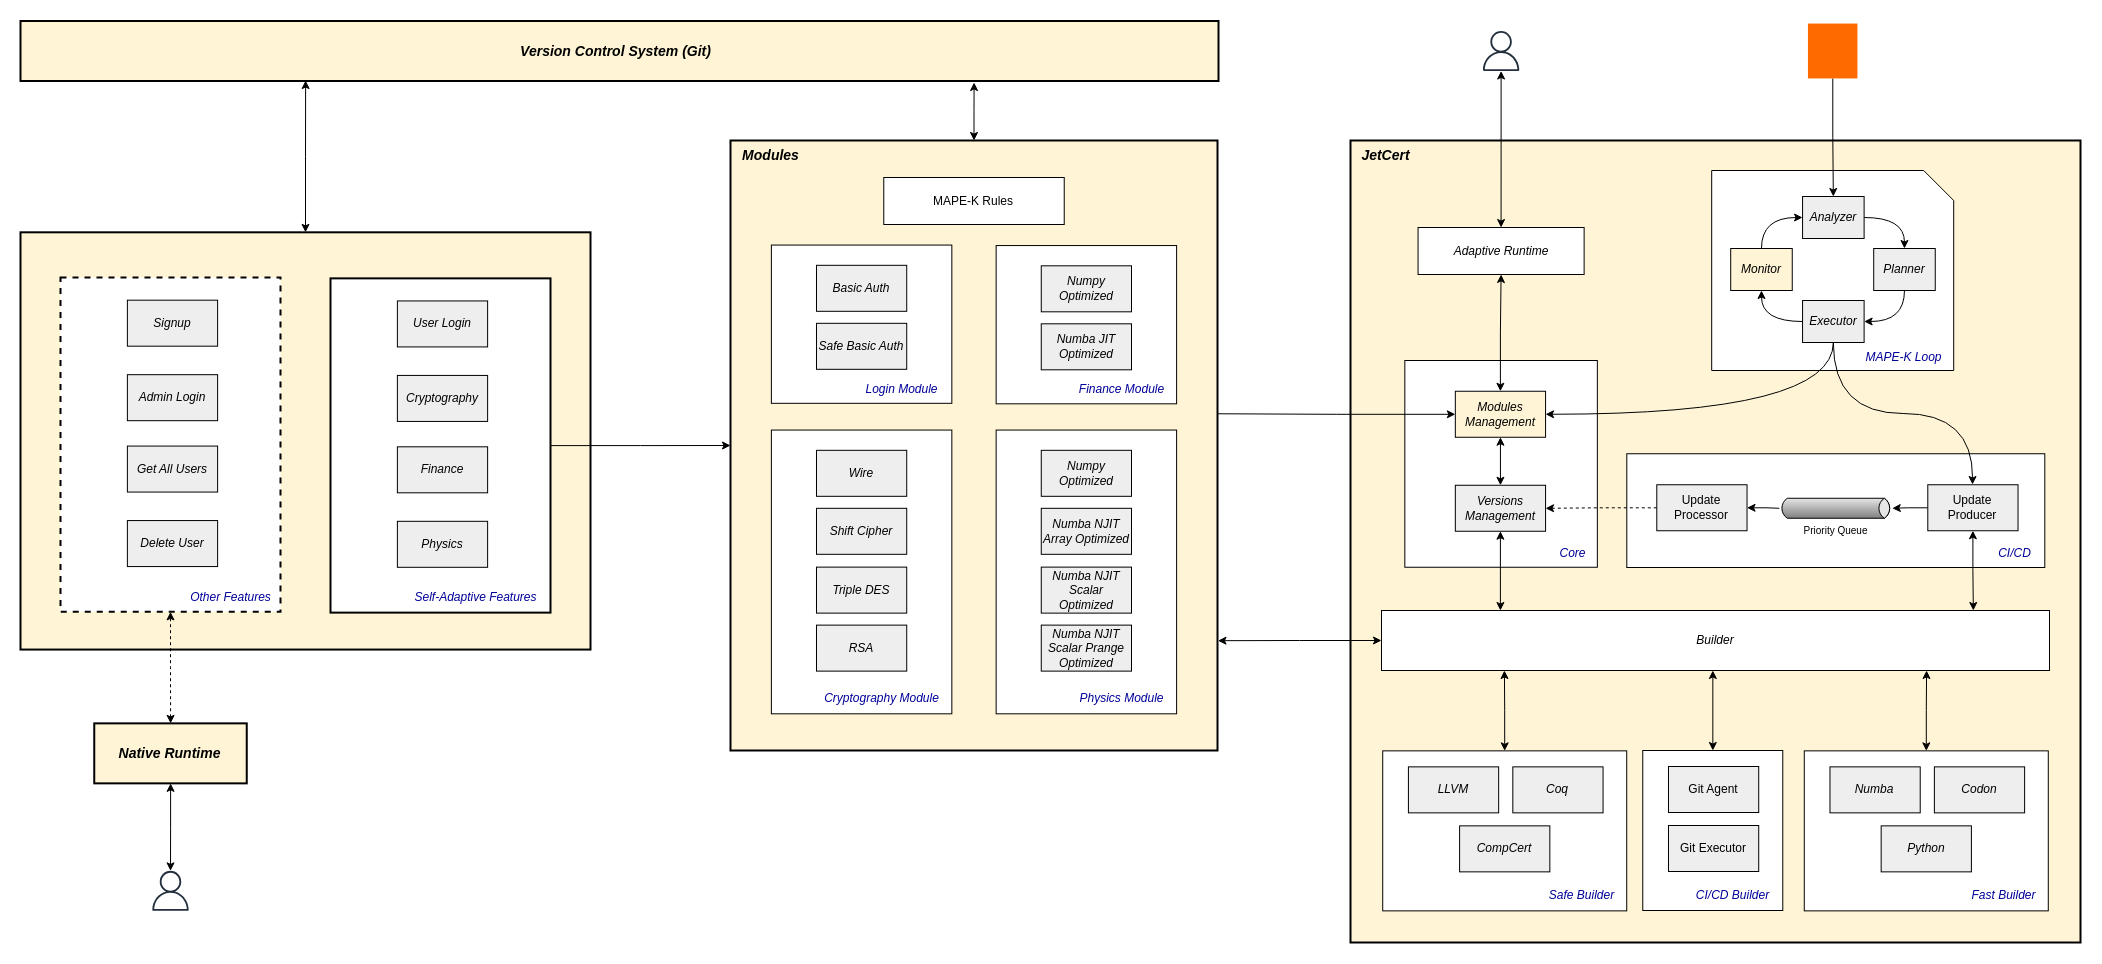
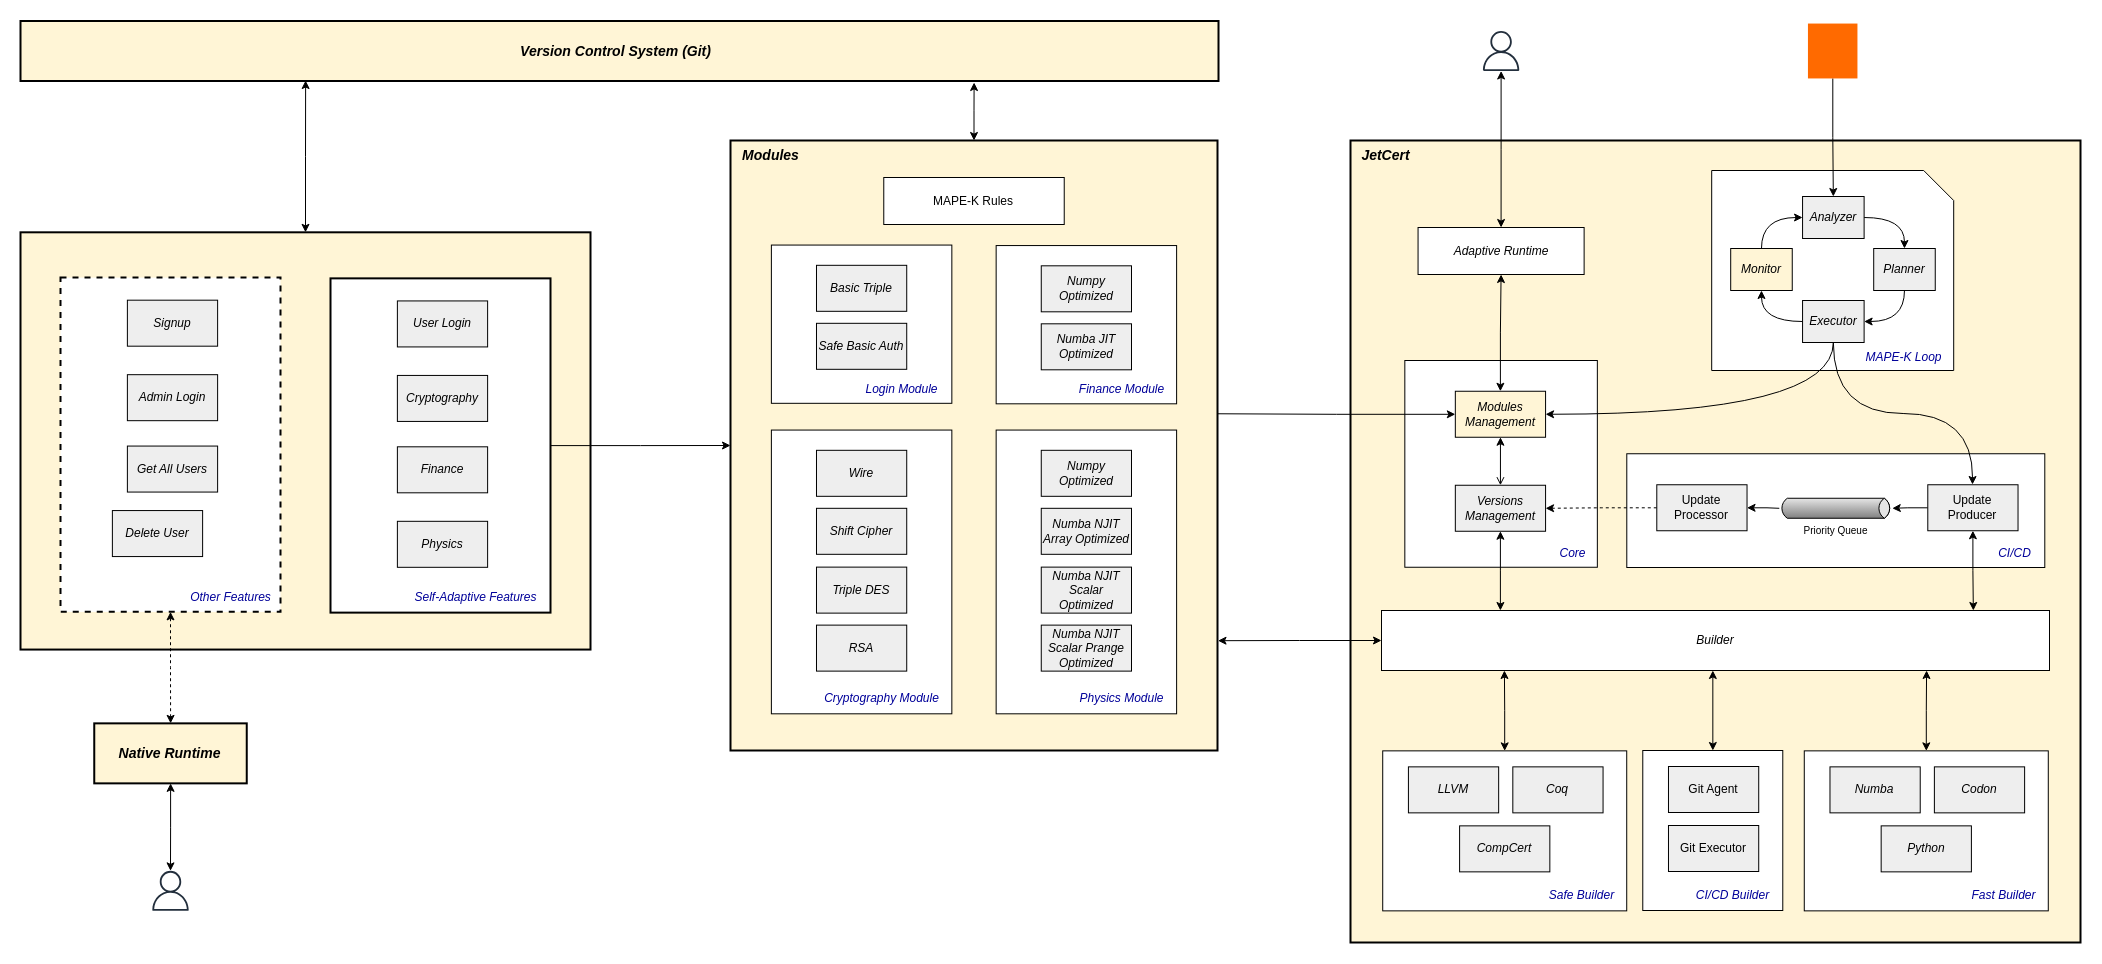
node "Basic Auth": label "Basic Auth" -> "Basic Triple"
edge "Modules Management" -- "Versions Management": arrowhead classic -> open
node "Delete User": moved (173, 544) -> (158, 534)
